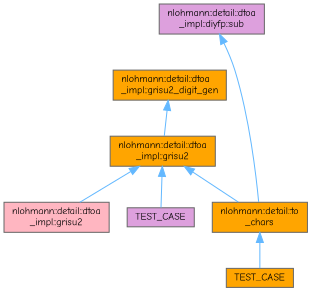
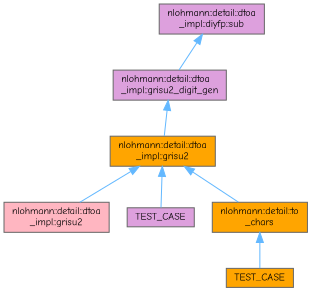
node "nlohmann::detail::dtoa _impl::grisu2_digit_gen": fillcolor orange -> plum
edge "nlohmann::detail::to _chars" -> "nlohmann::detail::dtoa _impl::diyfp::sub": now "nlohmann::detail::dtoa _impl::grisu2_digit_gen" -> "nlohmann::detail::dtoa _impl::diyfp::sub"
